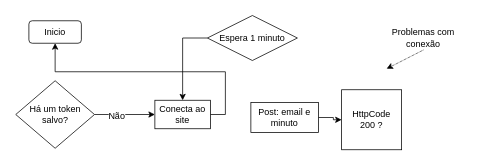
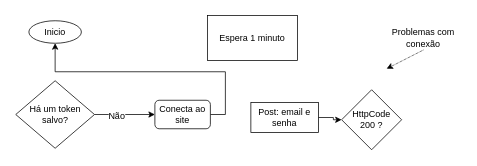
node "Inicio": shape rounded rectangle -> ellipse
node "Espera 1 minuto": shape diamond -> rectangle
edge "Espera 1 minuto" -> "Conecta ao site": removed
node "Conecta ao site": shape rectangle -> rounded rectangle
node "Post: email e minuto": label "Post: email e minuto" -> "Post: email e senha"
node "HttpCode 200 ?": shape rectangle -> diamond
